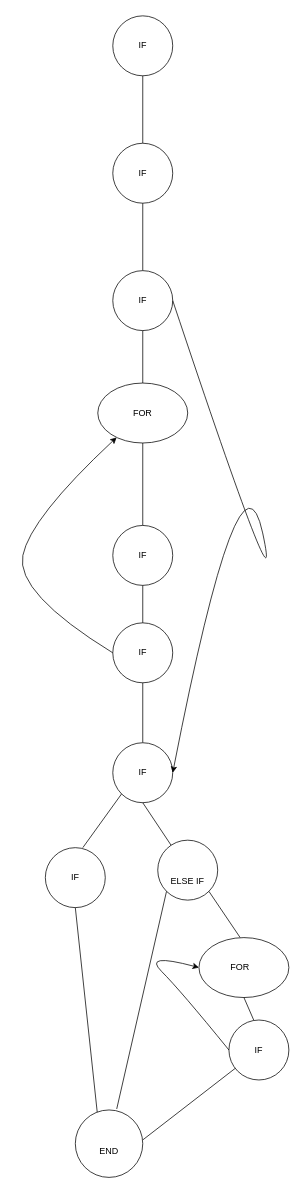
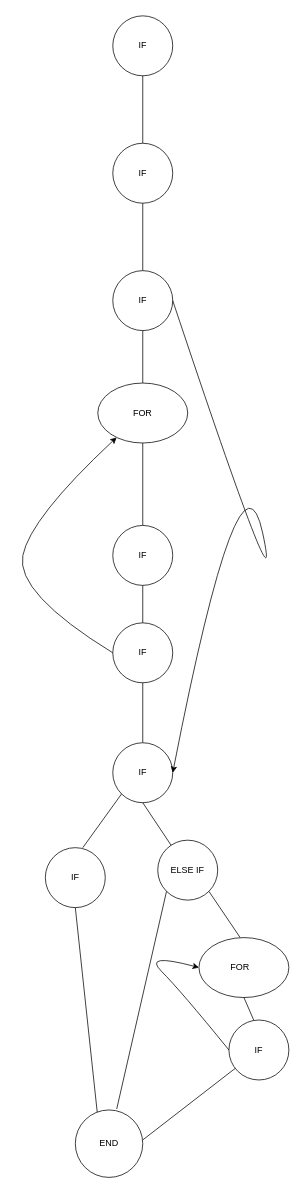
node "ELSE IF": moved (188, 882) -> (188, 870)
node "END": moved (109, 1152) -> (109, 1144)
